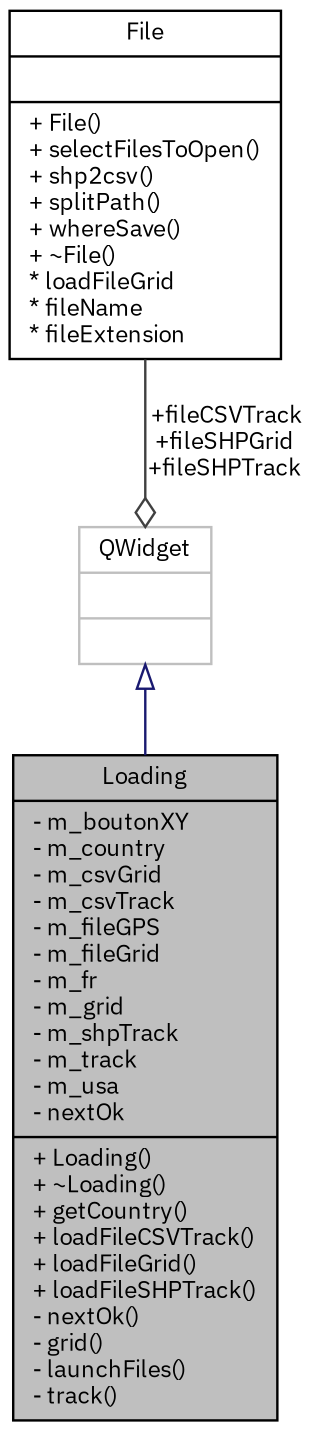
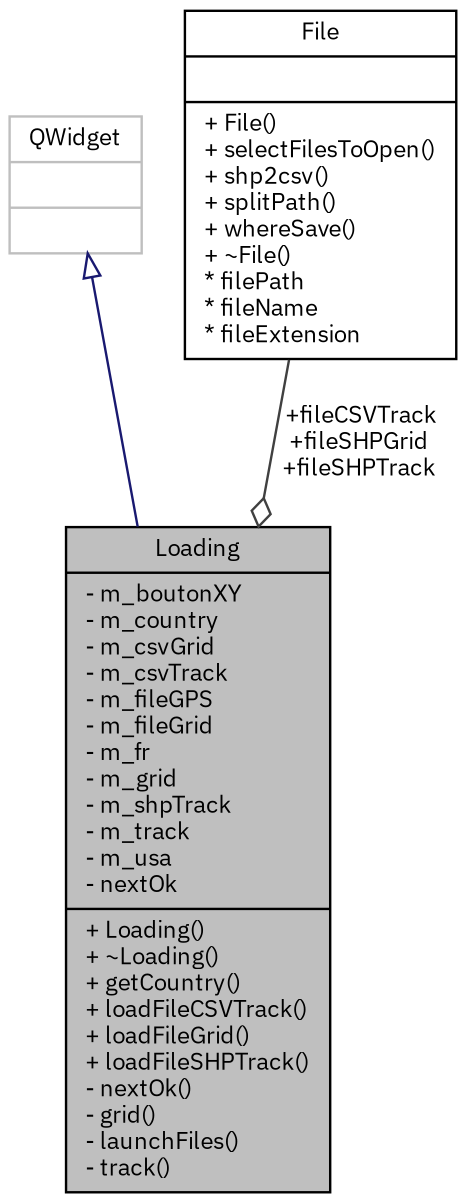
node "File": text "* loadFileGrid" -> "* filePath"
edge "File" -> "QWidget": now "File" -> "Loading"
